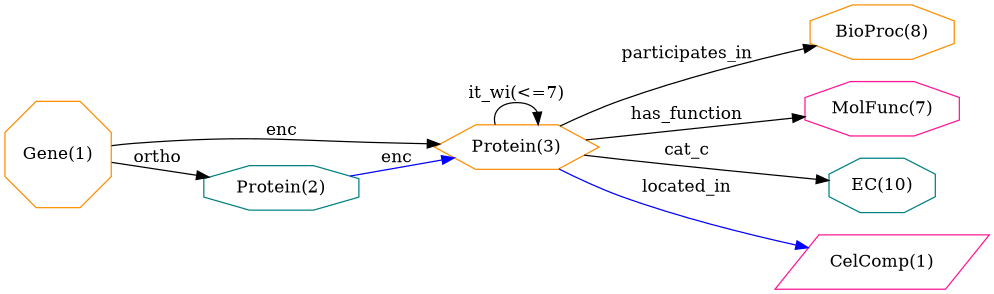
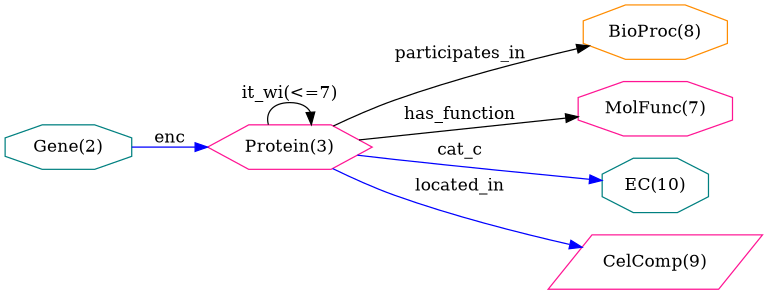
node "Protein(3)": color darkorange -> deeppink
node "Gene(1)": removed
edge "Protein(3)" -> "EC(10)": color black -> blue
node "Protein(2)": label "Protein(2)" -> "Gene(2)"
node "CelComp(1)": label "CelComp(1)" -> "CelComp(9)"
